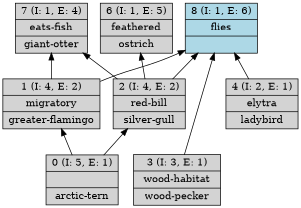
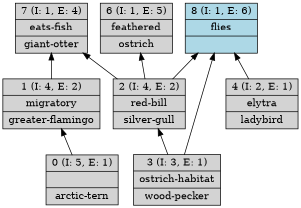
edge "1 (I: 4, E: 2)" -> "8 (I: 1, E: 6)": removed
edge "0 (I: 5, E: 1)" -> "2 (I: 4, E: 2)": now "3 (I: 3, E: 1)" -> "2 (I: 4, E: 2)"
node "3 (I: 3, E: 1)": text "wood-habitat" -> "ostrich-habitat"
